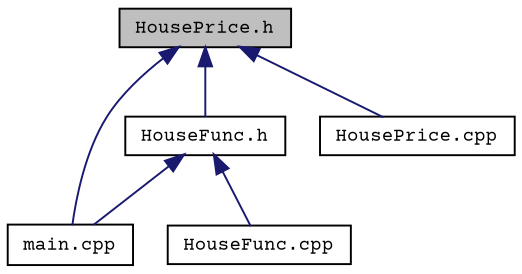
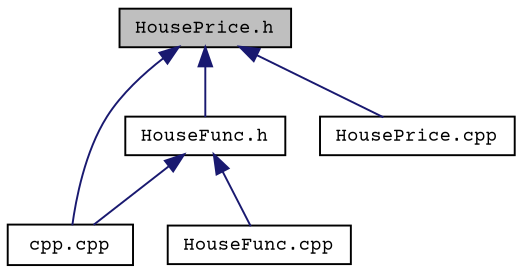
node "main.cpp": label "main.cpp" -> "cpp.cpp"
